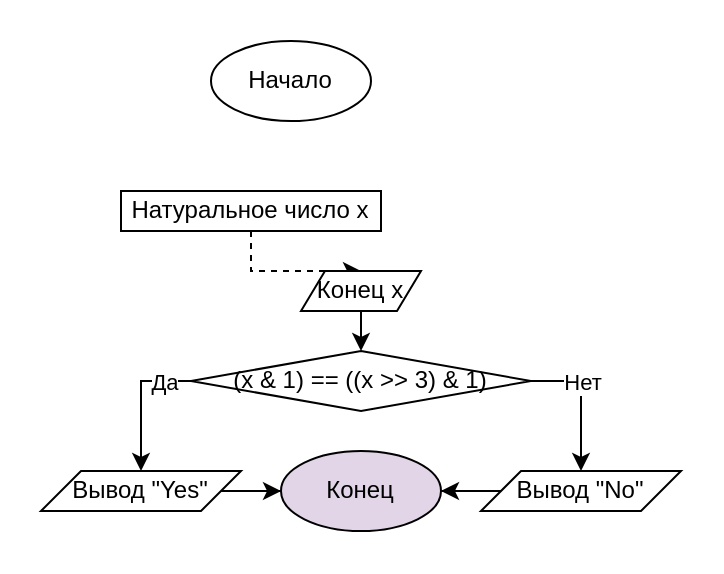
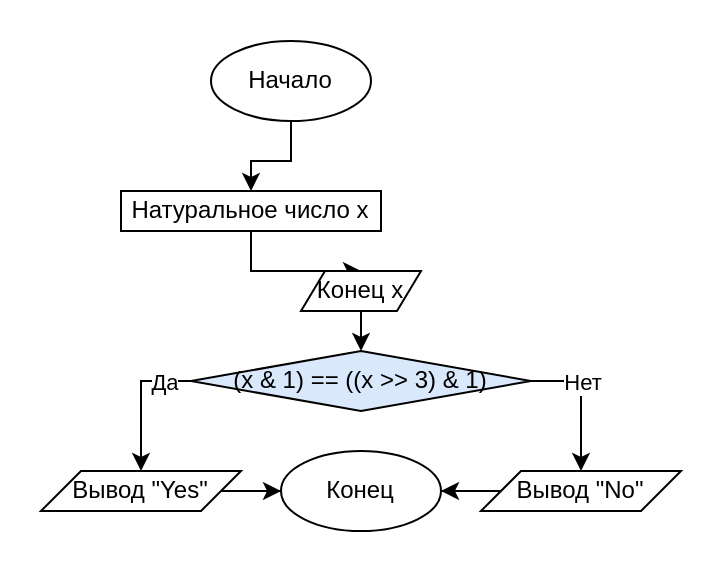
edge "Начало" -> "Натуральное число x": added
edge "Натуральное число x" -> "Конец x": style dashed -> solid
node "(x & 1) == ((x >> 3) & 1)": fillcolor #ffffff -> #dae8fc
node "Конец": fillcolor #e1d5e7 -> #ffffff
